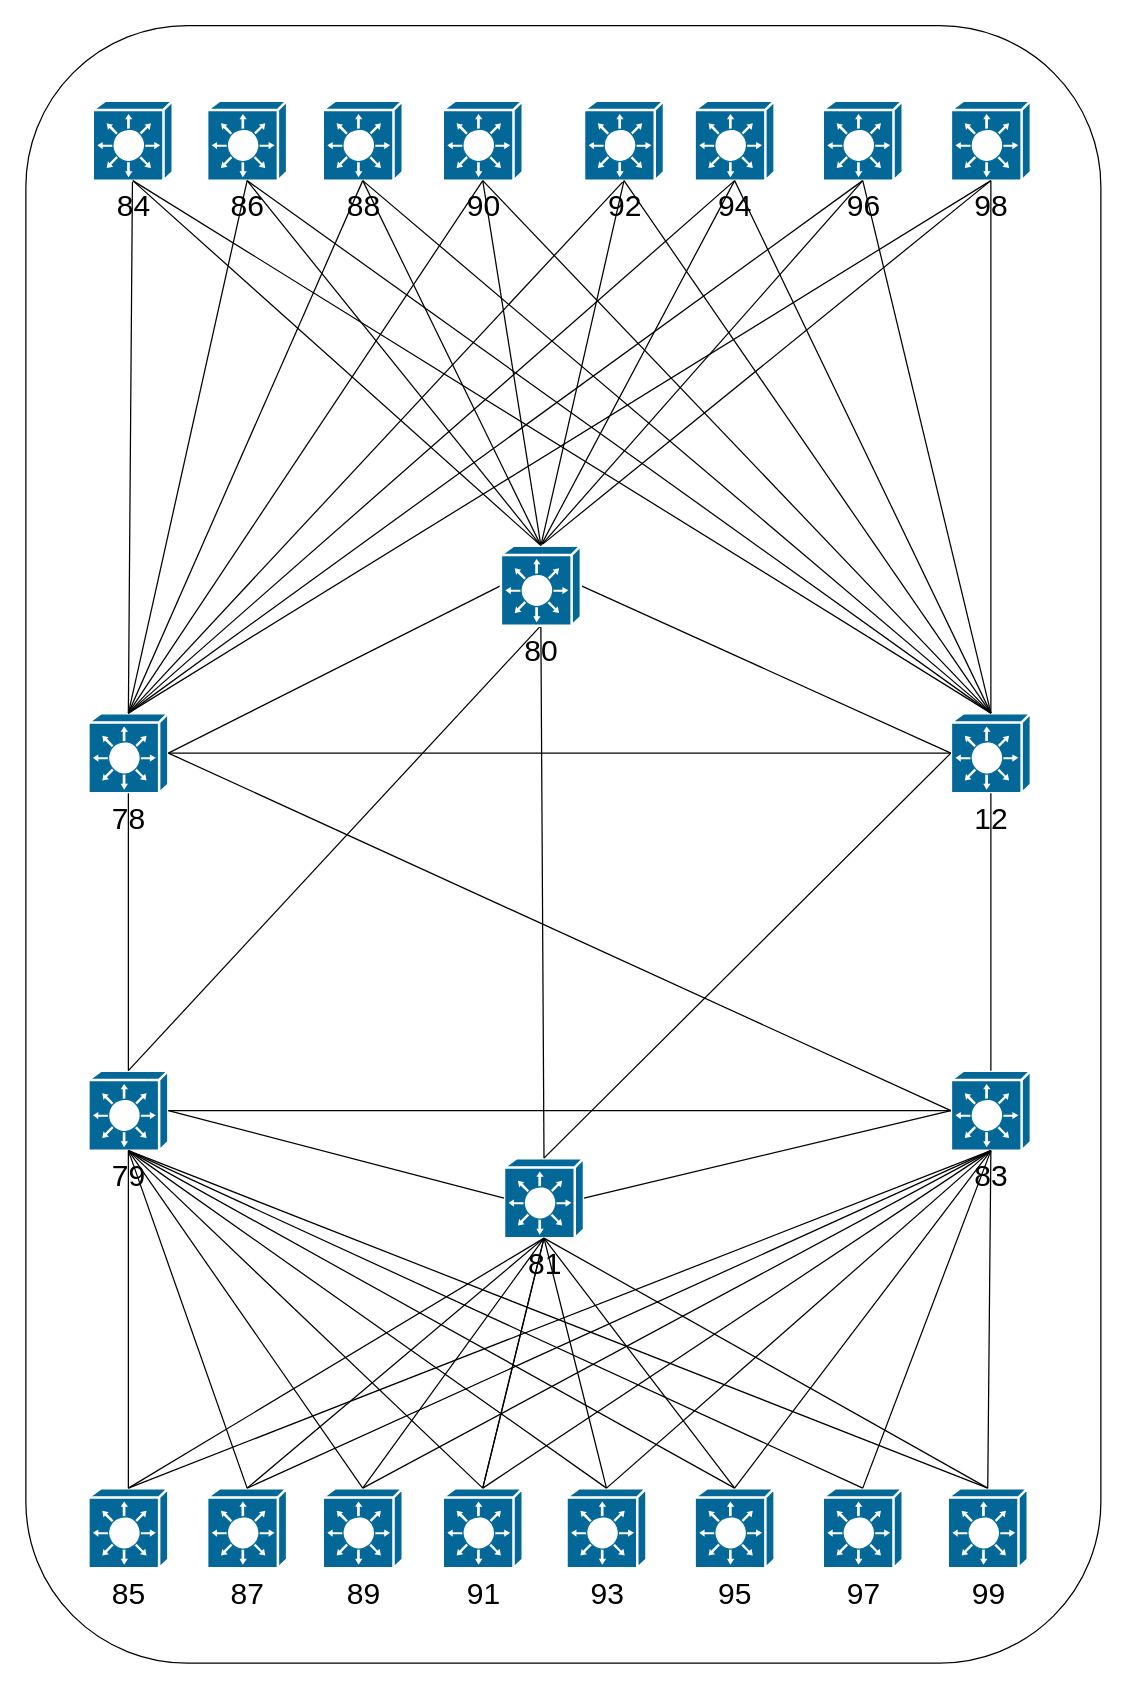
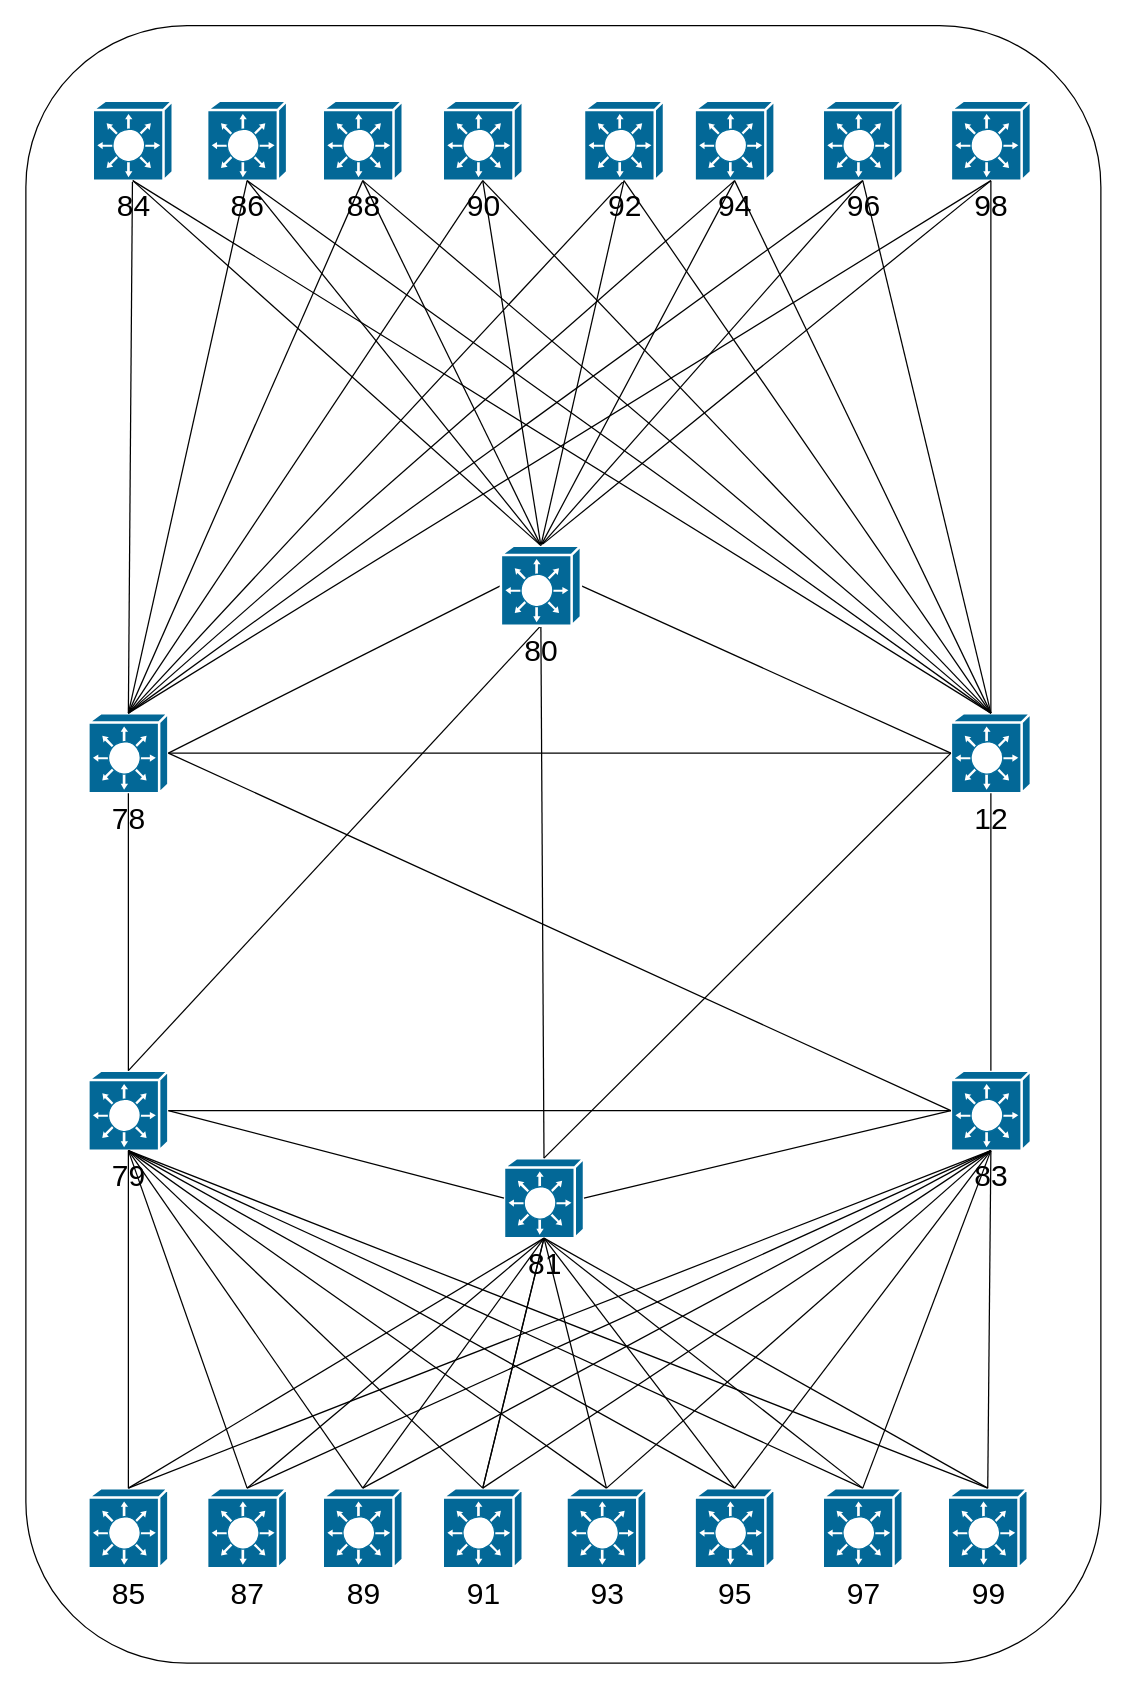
edge "81" -- "97": added
